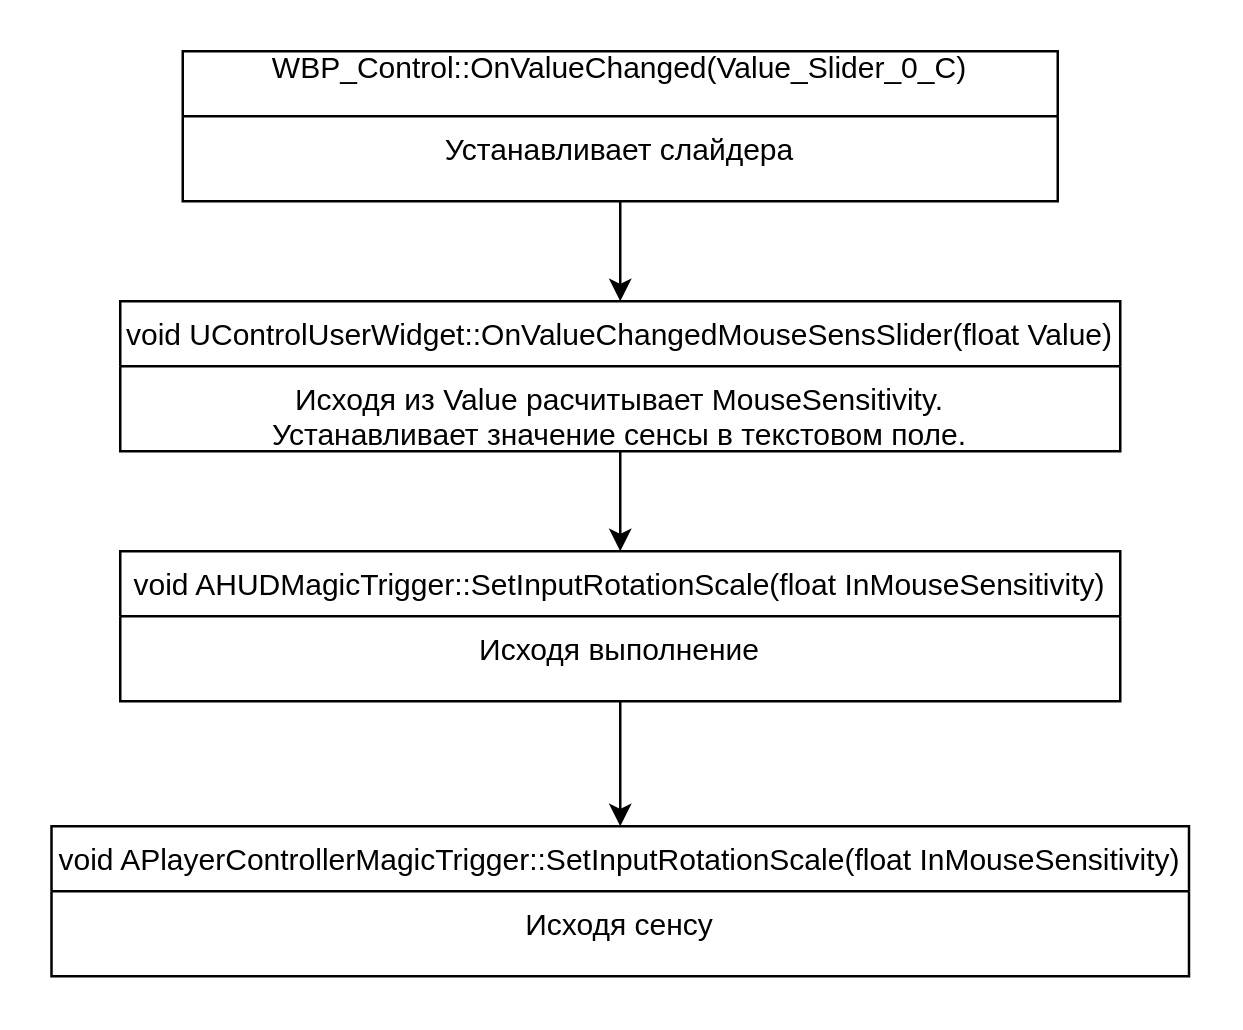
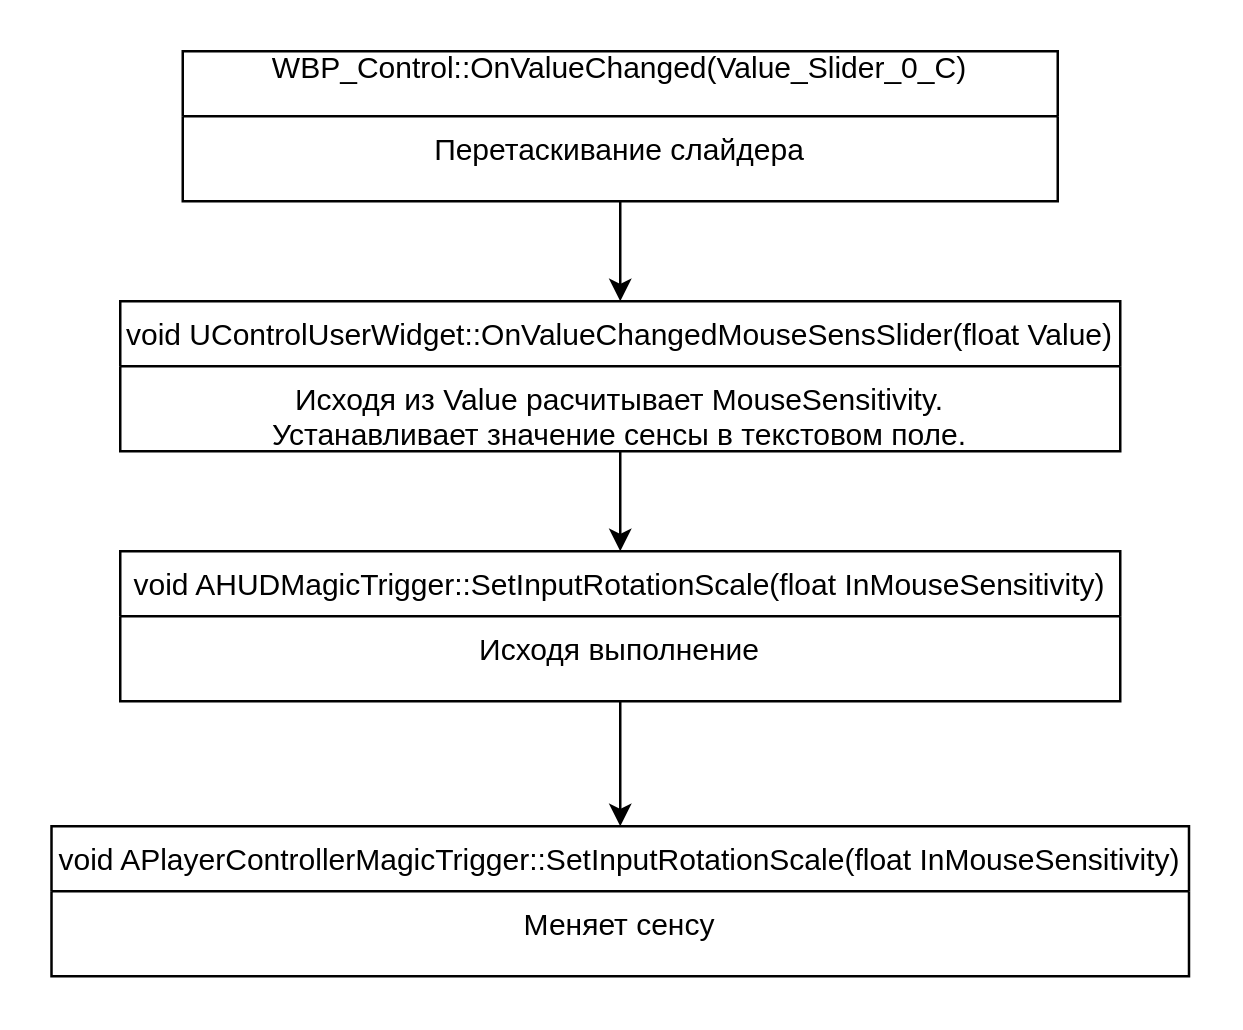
node "Устанавливает слайдера": label "Устанавливает слайдера" -> "Перетаскивание слайдера"
node "Исходя сенсу": label "Исходя сенсу" -> "Меняет сенсу"
